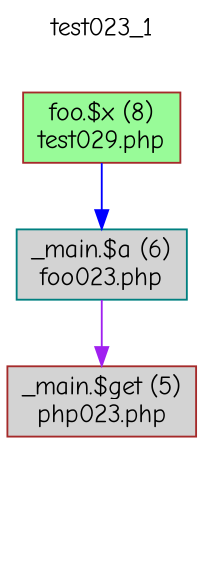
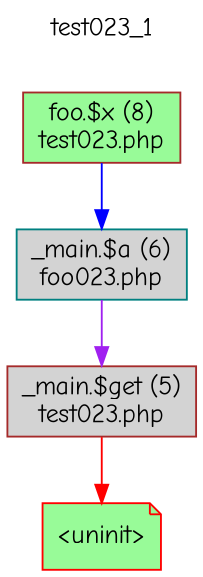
node "foo.$x (8) test029.php": label "foo.$x (8) test029.php" -> "foo.$x (8) test023.php"
node "_main.$get (5) php023.php": label "_main.$get (5) php023.php" -> "_main.$get (5) test023.php"
node "<uninit>": added
